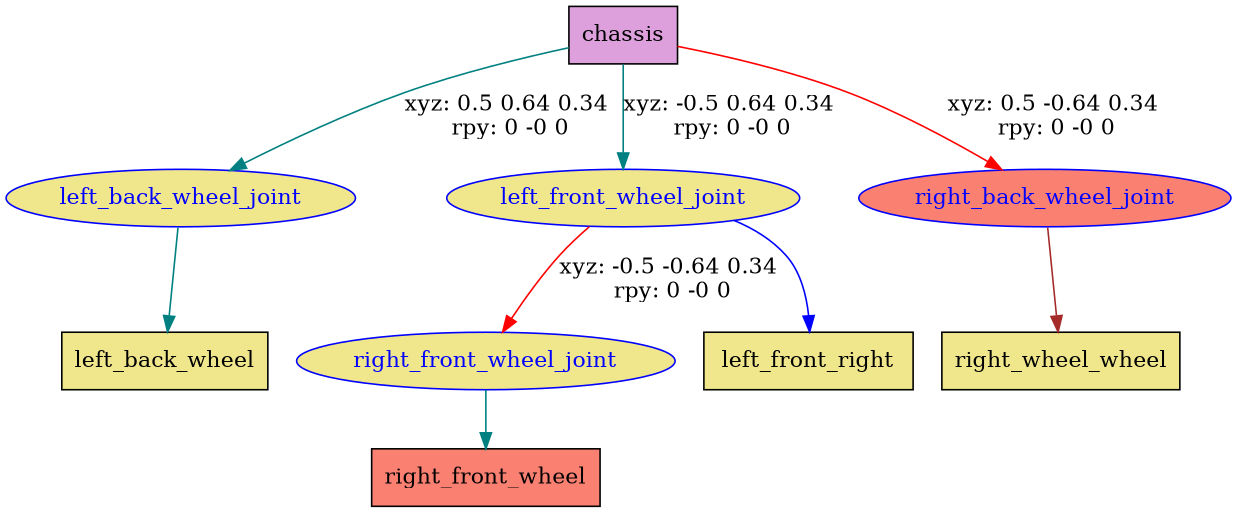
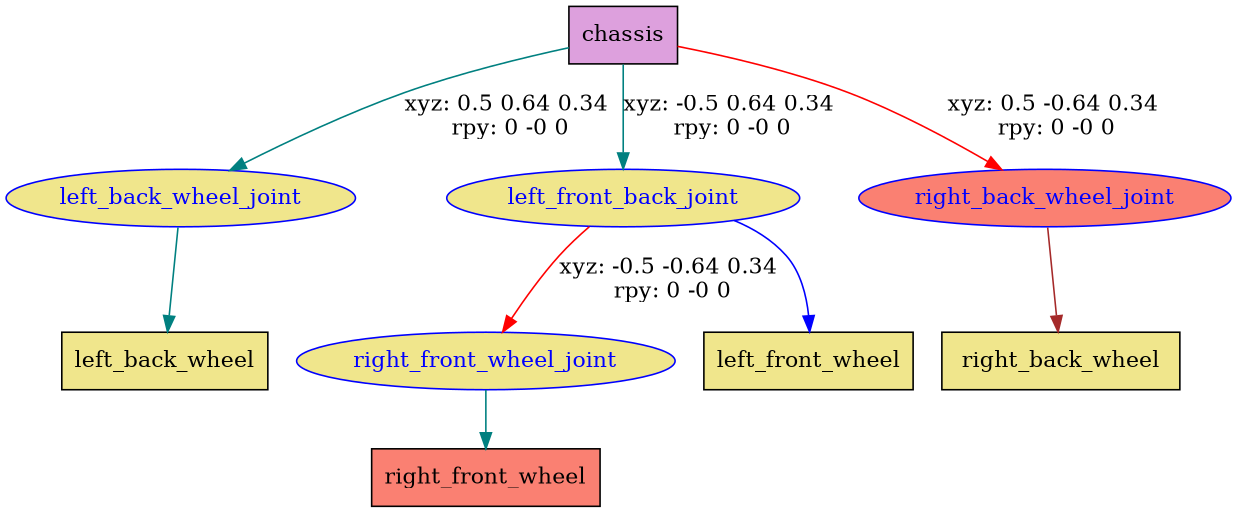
node "left_front_wheel_joint": label "left_front_wheel_joint" -> "left_front_back_joint"
node "left_front_right": label "left_front_right" -> "left_front_wheel"
node "right_wheel_wheel": label "right_wheel_wheel" -> "right_back_wheel"
